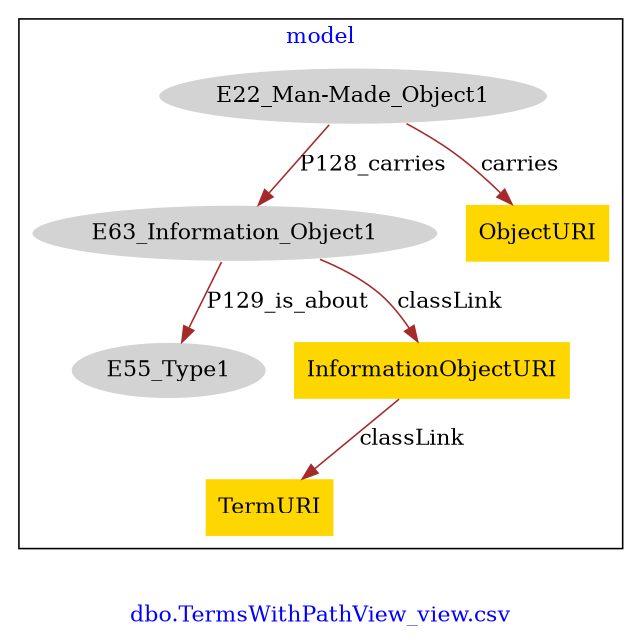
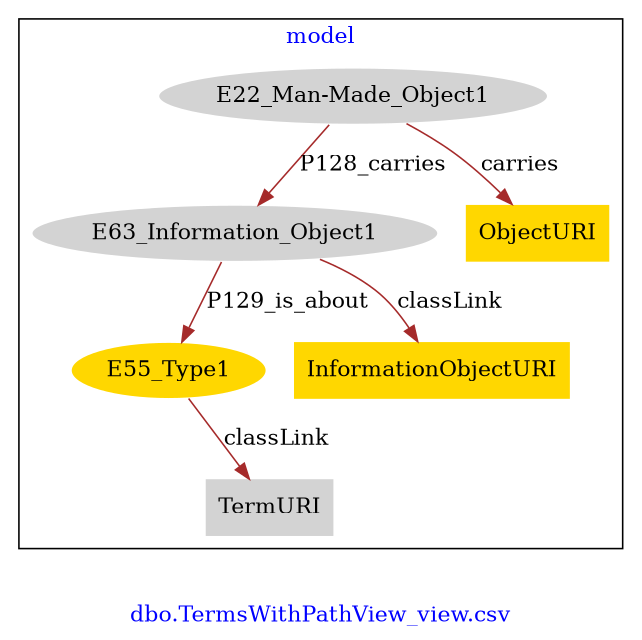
node "E55_Type1": fillcolor lightgray -> gold
edge "InformationObjectURI" -> "TermURI": now "E55_Type1" -> "TermURI"
node "TermURI": fillcolor gold -> lightgray
